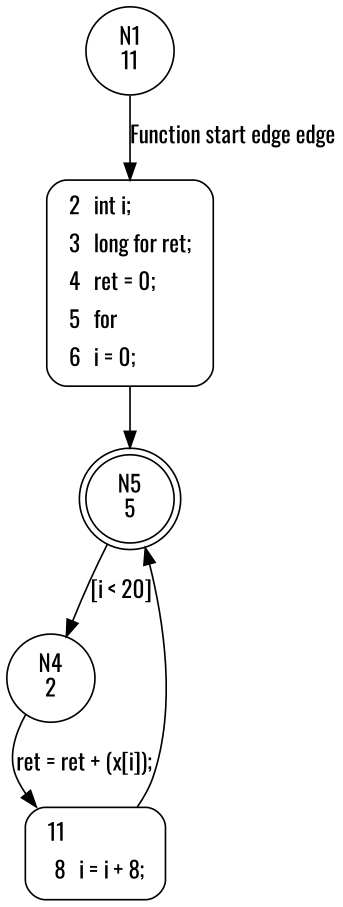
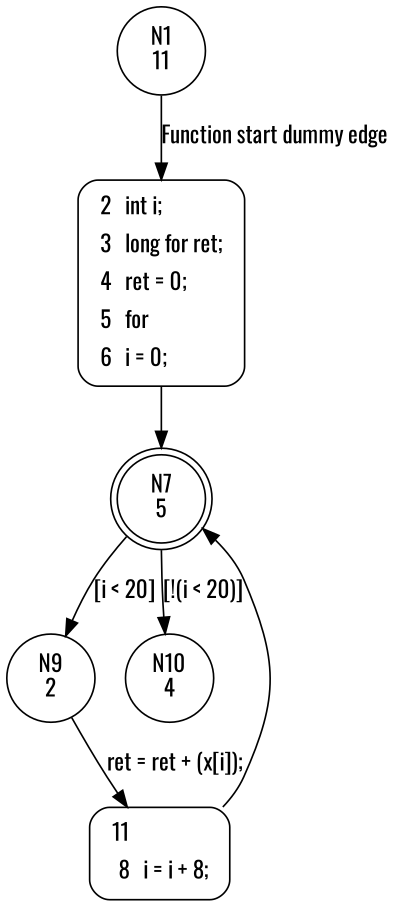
edge "N1 11" -> "2": label "Function start edge edge" -> "Function start dummy edge"
node "N5 5": label "N5 5" -> "N7 5"
node "N4 2": label "N4 2" -> "N9 2"
node "N10 4": added
